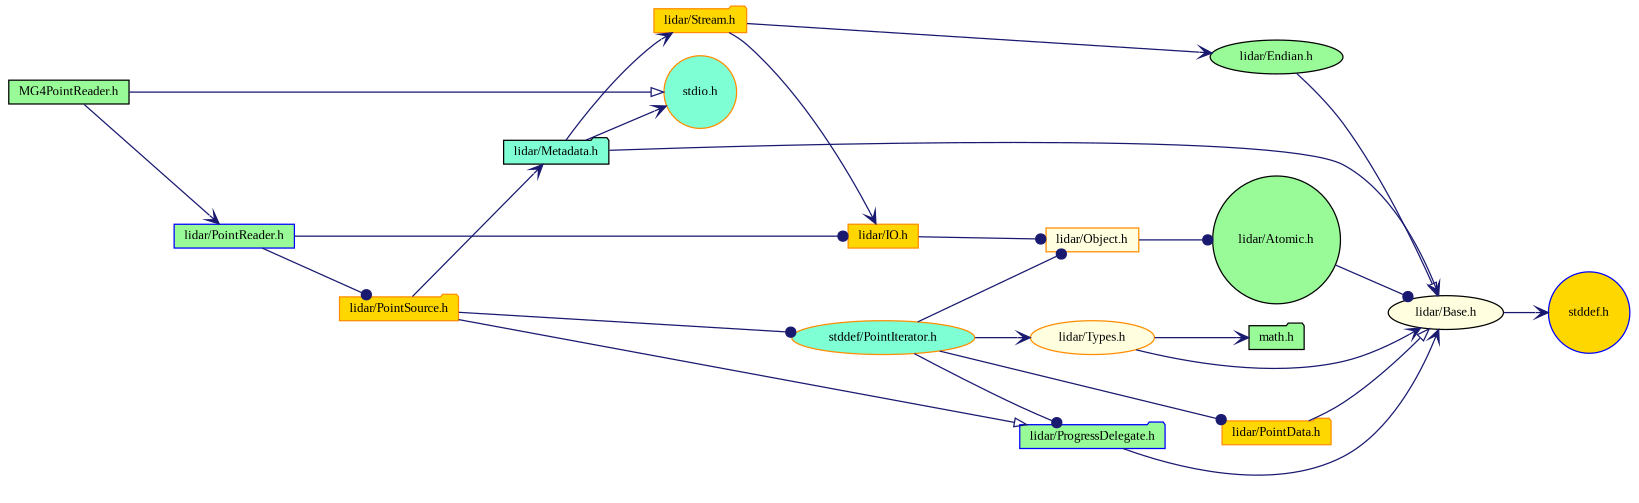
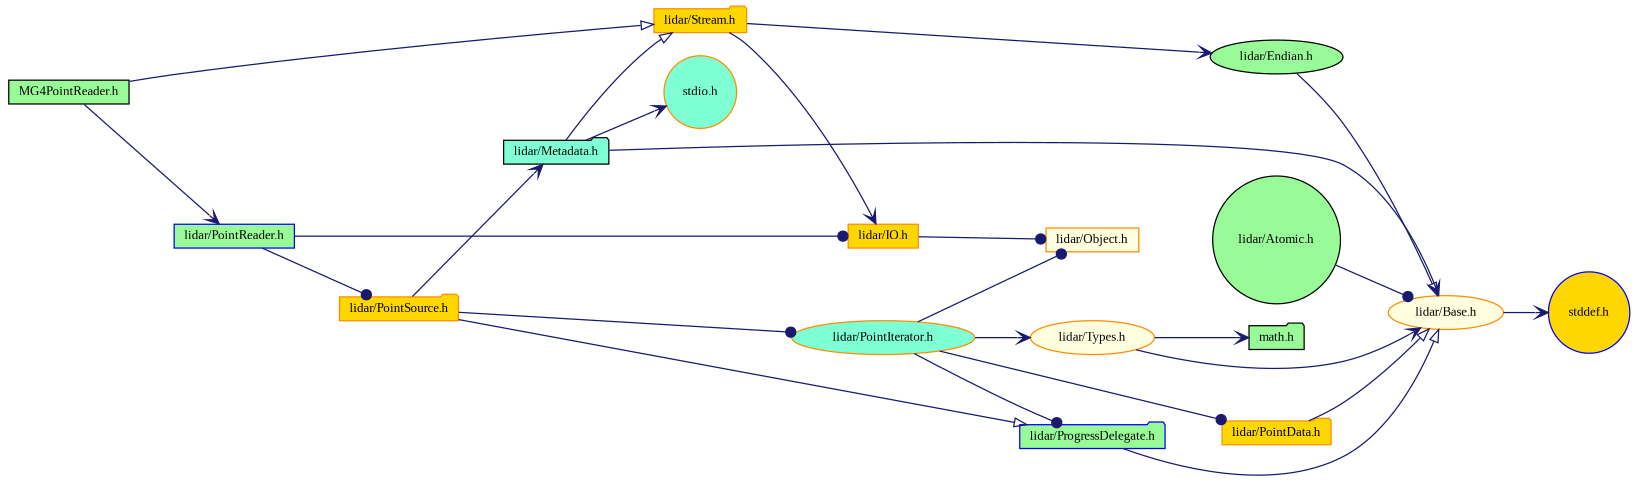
edge "lidar/Metadata.h" -> "lidar/Stream.h": arrowhead vee -> onormal
edge "MG4PointReader.h" -> "stdio.h": now "MG4PointReader.h" -> "lidar/Stream.h"
edge "lidar/Object.h" -> "lidar/Atomic.h": removed
node "lidar/Base.h": color black -> darkorange
node "stddef/PointIterator.h": label "stddef/PointIterator.h" -> "lidar/PointIterator.h"
edge "lidar/ProgressDelegate.h" -> "lidar/Base.h": arrowhead vee -> onormal
